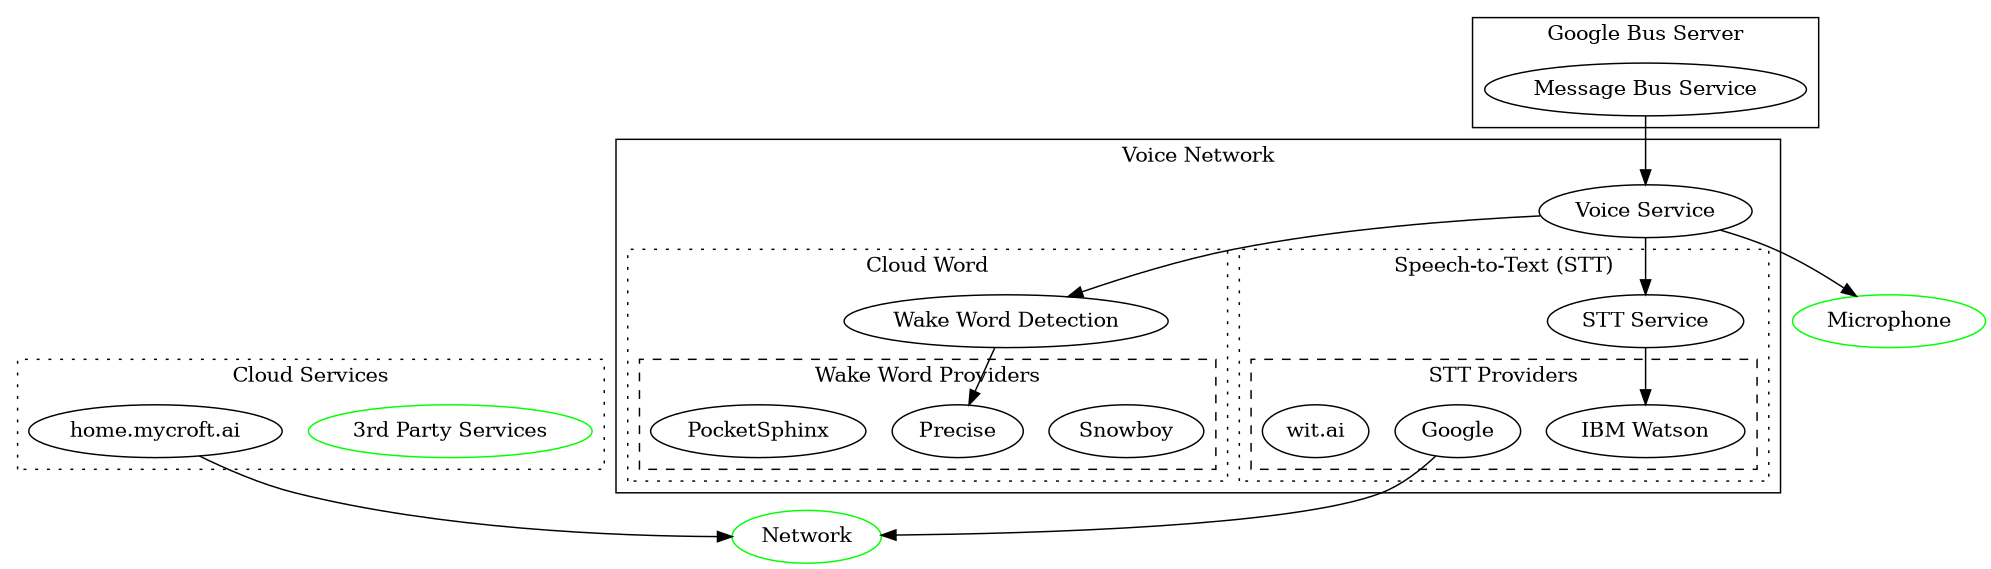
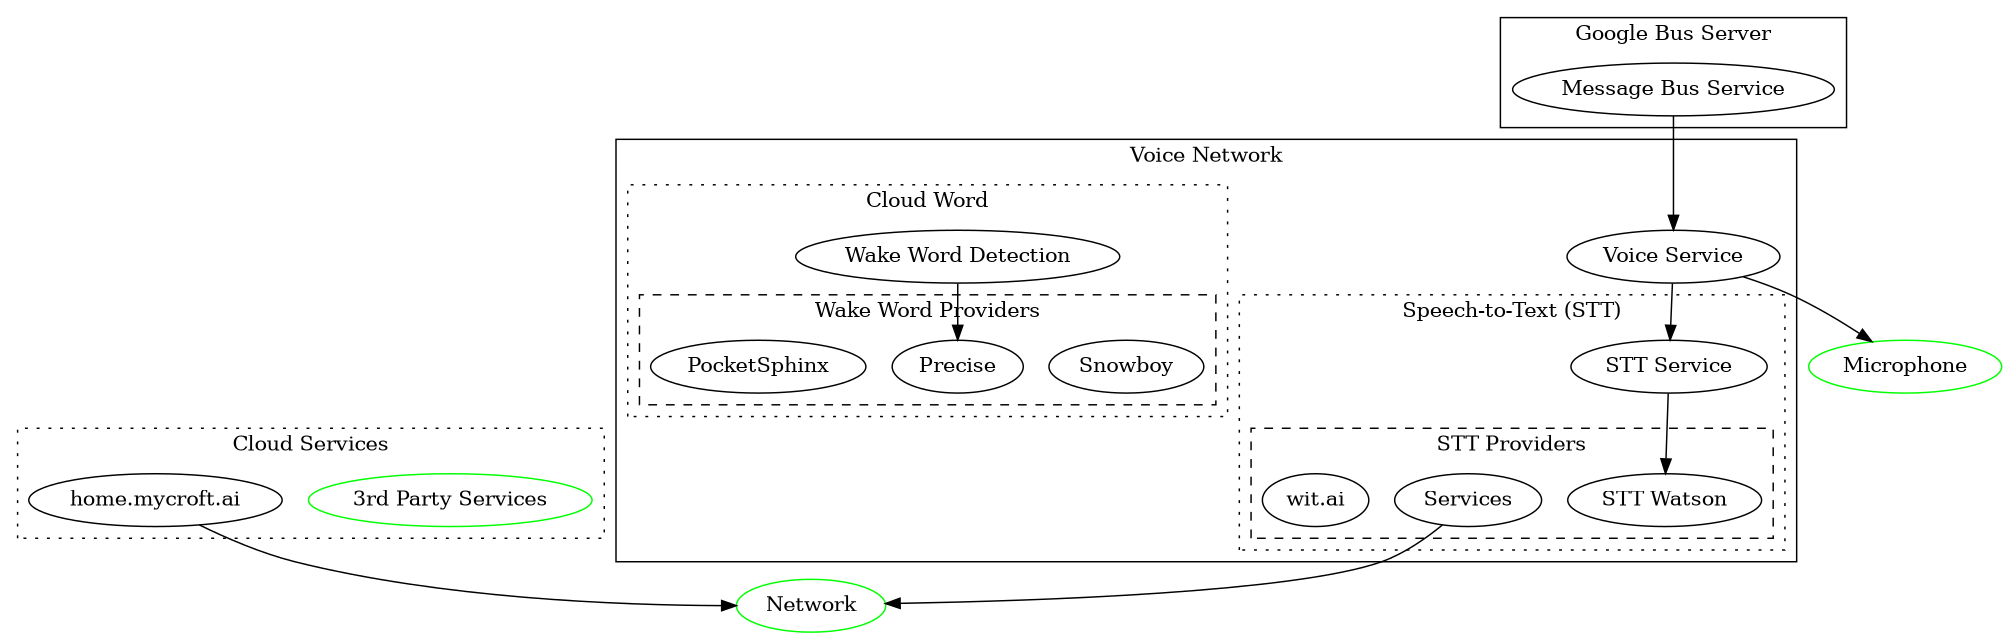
edge "Voice Service" -> "Wake Word Detection": removed
node "Google": label "Google" -> "Services"
node "IBM Watson": label "IBM Watson" -> "STT Watson"
